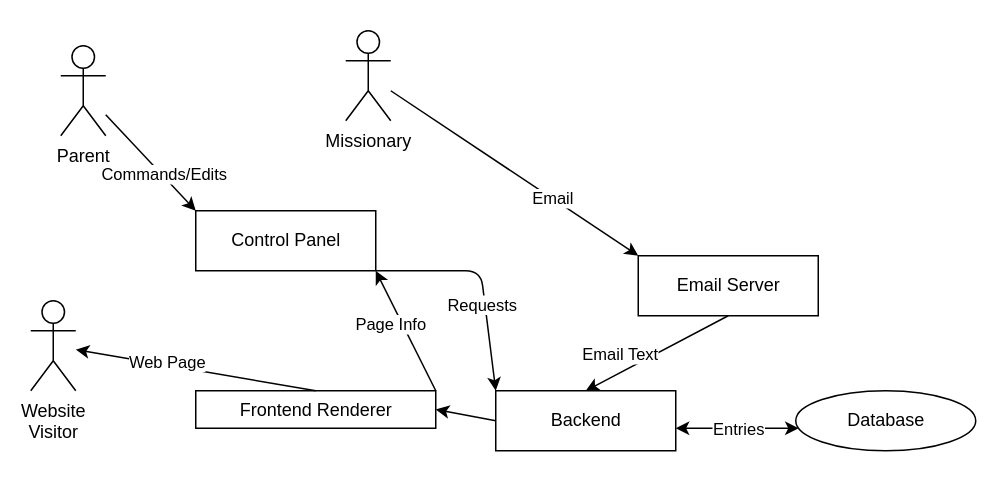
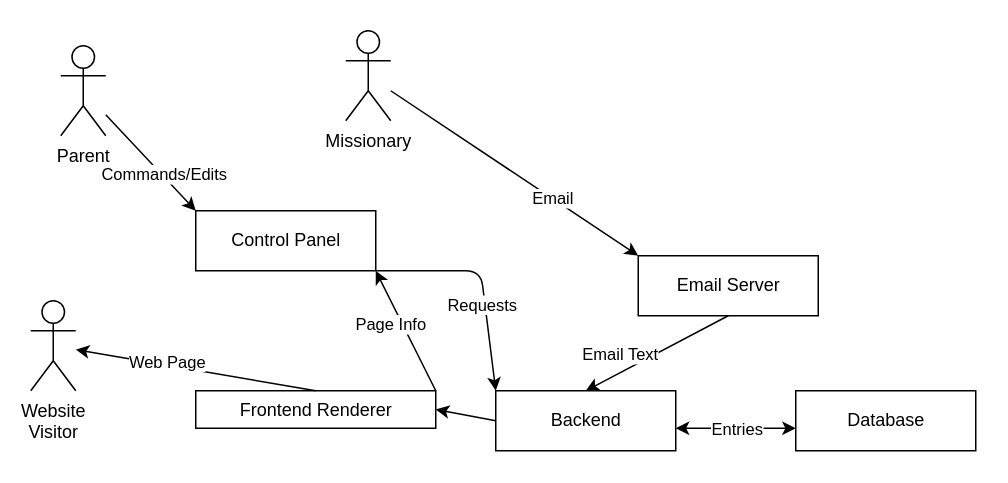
node "Database": shape ellipse -> rectangle
